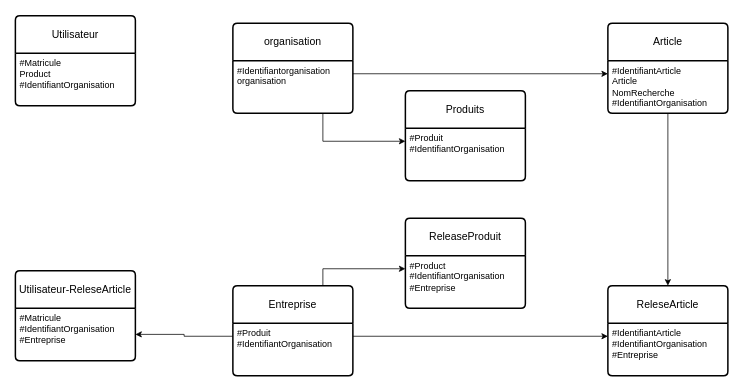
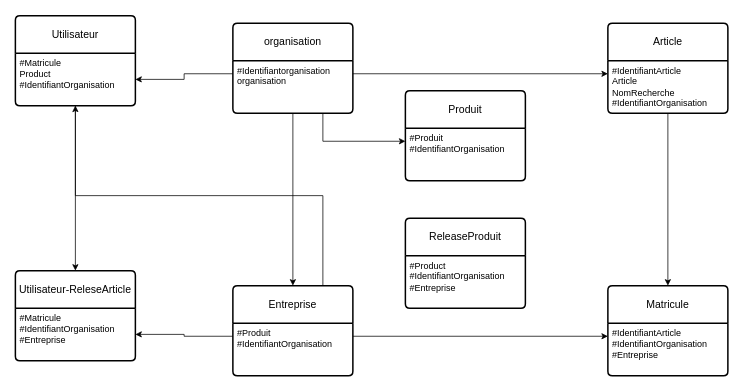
edge "#Identifiantorganisation organisation" -> "#Matricule Product #IdentifiantOrganisation": added
node "Produits": label "Produits" -> "Produit"
edge "#Identifiantorganisation organisation" -> "Entreprise": added
edge "#Matricule Product #IdentifiantOrganisation" -> "Utilisateur-ReleseArticle": added
edge "Entreprise" -> "#Product #IdentifiantOrganisation #Entreprise": now "Entreprise" -> "#Matricule Product #IdentifiantOrganisation"
node "ReleseArticle": label "ReleseArticle" -> "Matricule"
